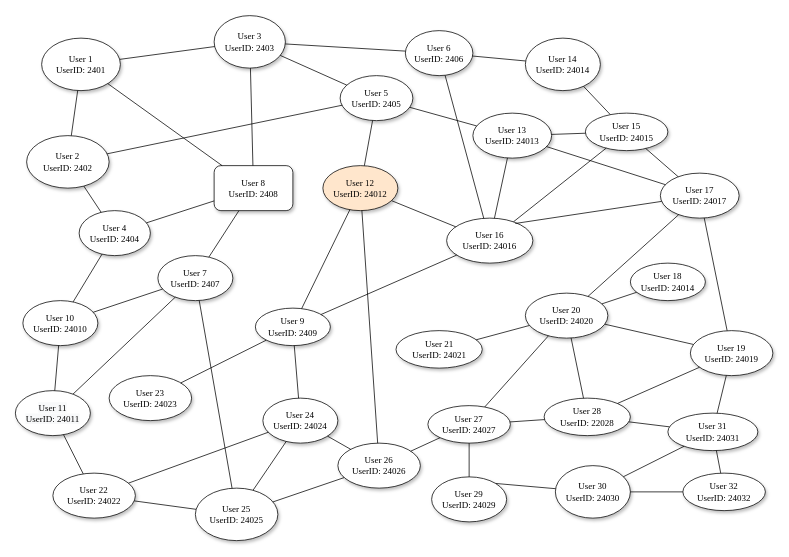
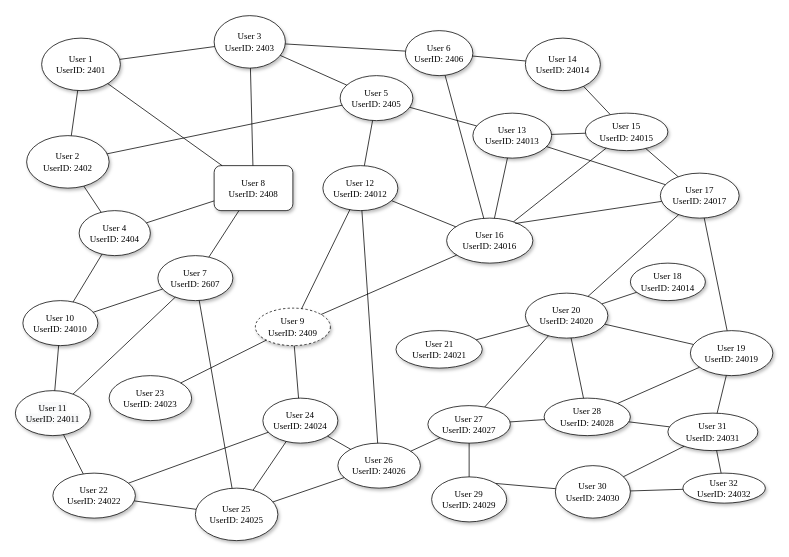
node "User 12 UserID: 24012": fillcolor #ffe6cc -> #ffffff
node "User 7 UserID: 2407": label "User 7 UserID: 2407" -> "User 7 UserID: 2607"
node "User 9 UserID: 2409": style solid -> dashed
node "User 28 UserID: 22028": label "User 28 UserID: 22028" -> "User 28 UserID: 24028"
node "User 32 UserID: 24032": size 83x38 -> 83x30
